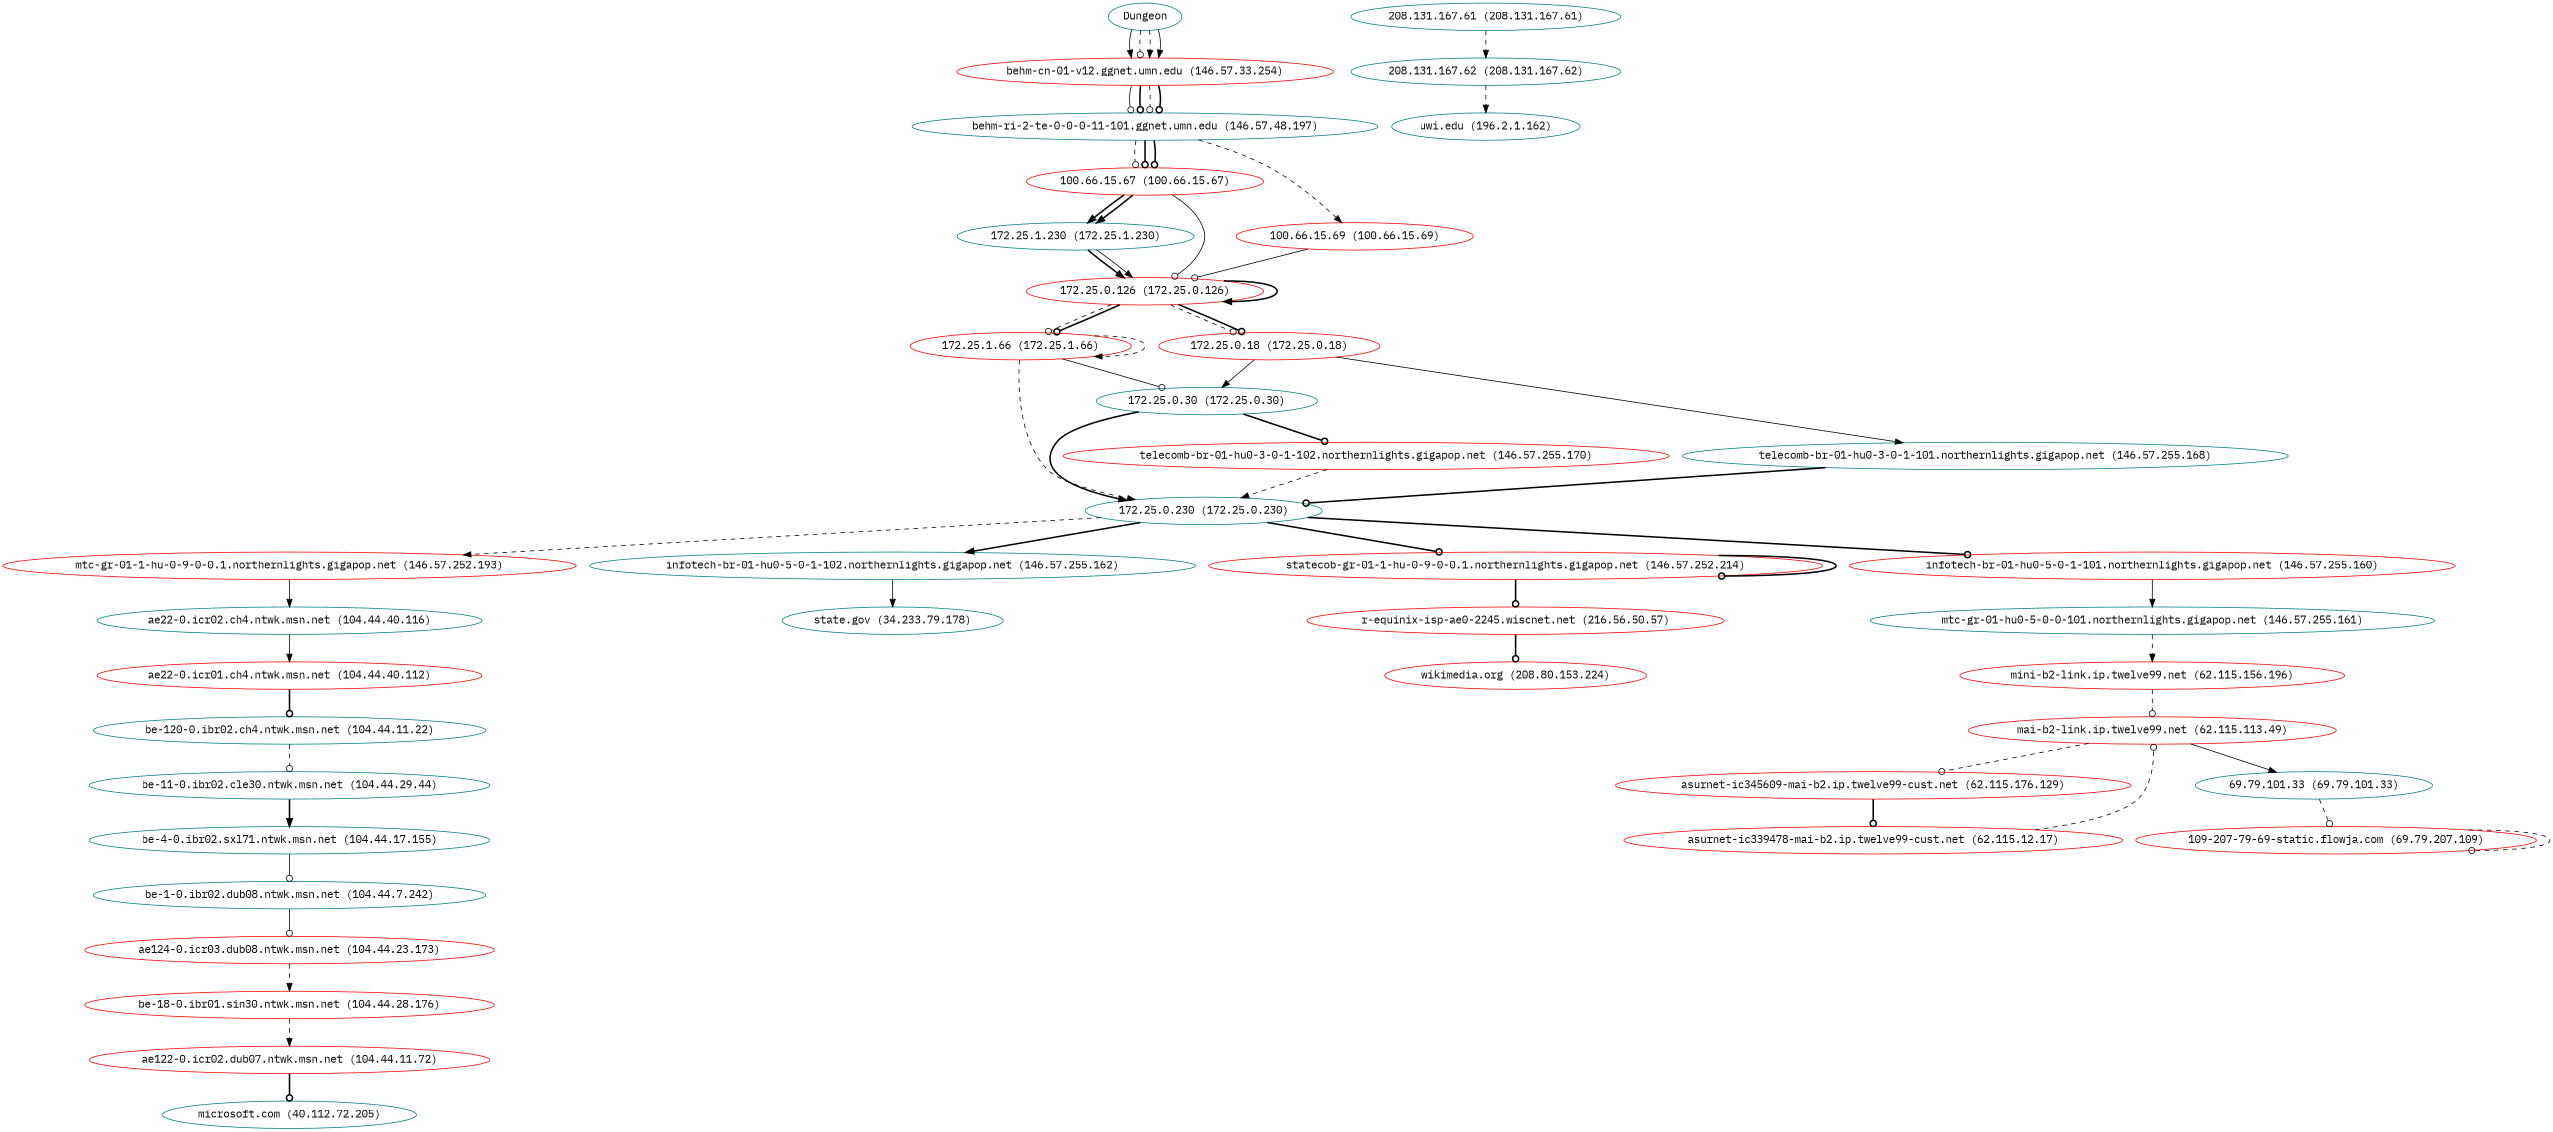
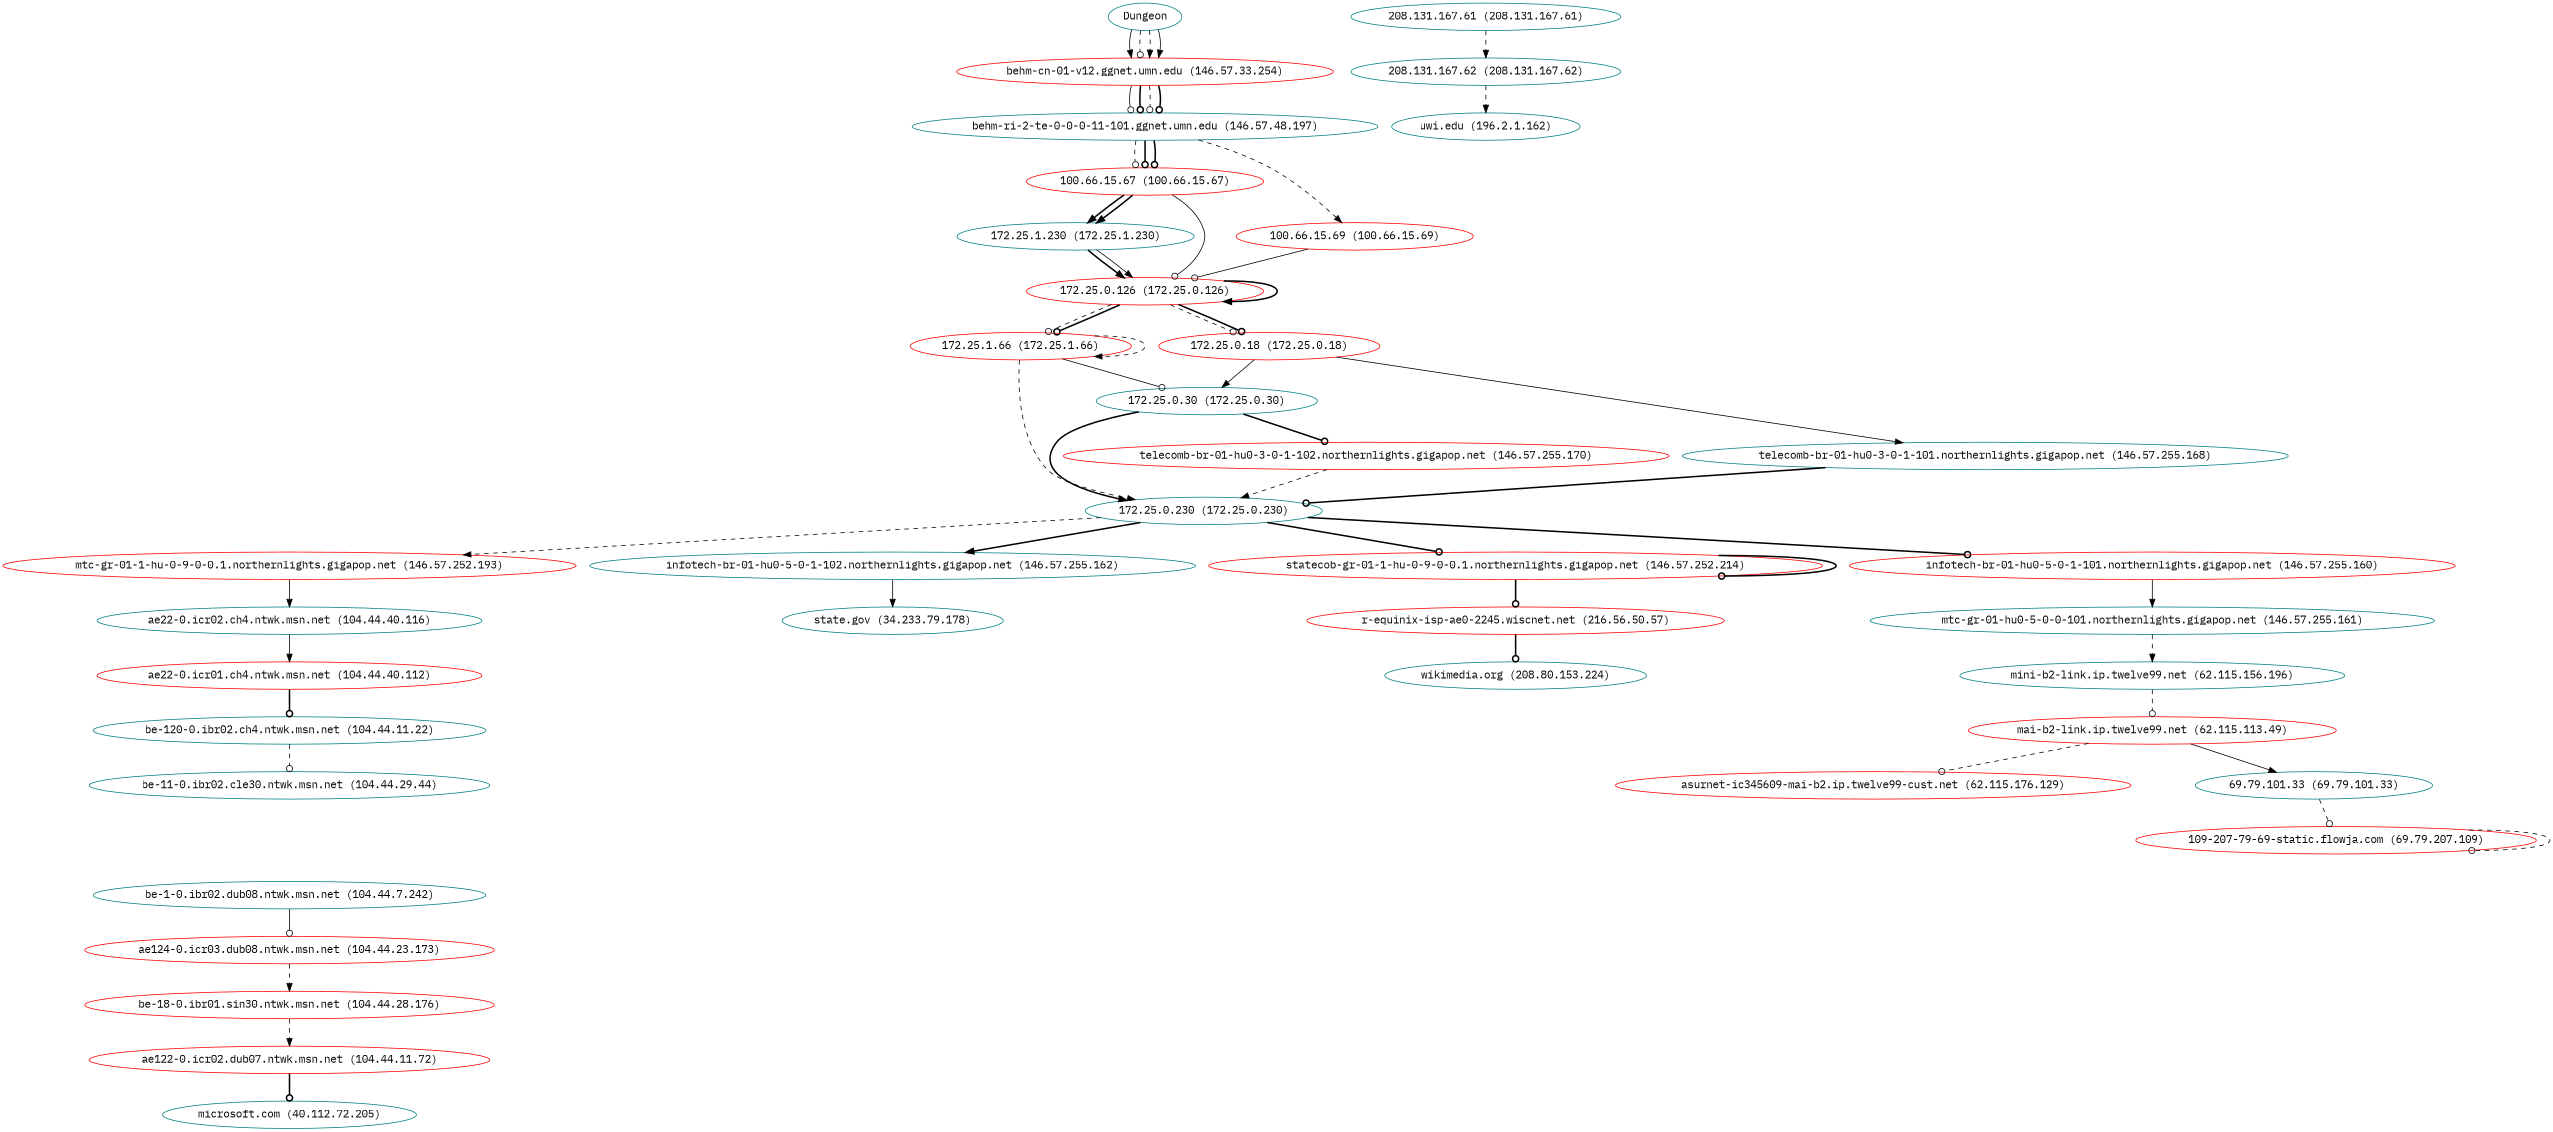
node "wikimedia.org (208.80.153.224)": color red -> teal
node "mini-b2-link.ip.twelve99.net (62.115.156.196)": color red -> teal
node "be-4-0.ibr02.sxl71.ntwk.msn.net (104.44.17.155)": removed
node "asurnet-ic339478-mai-b2.ip.twelve99-cust.net (62.115.12.17)": removed
